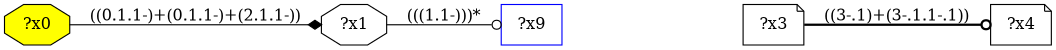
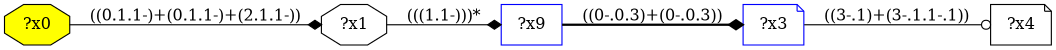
edge "?x1" -> "?x9": arrowhead odot -> diamond
edge "?x9" -> "?x3": added, label "((0-.0.3)+(0-.0.3))"
node "?x3": color black -> blue
edge "?x3" -> "?x4": style bold -> solid
